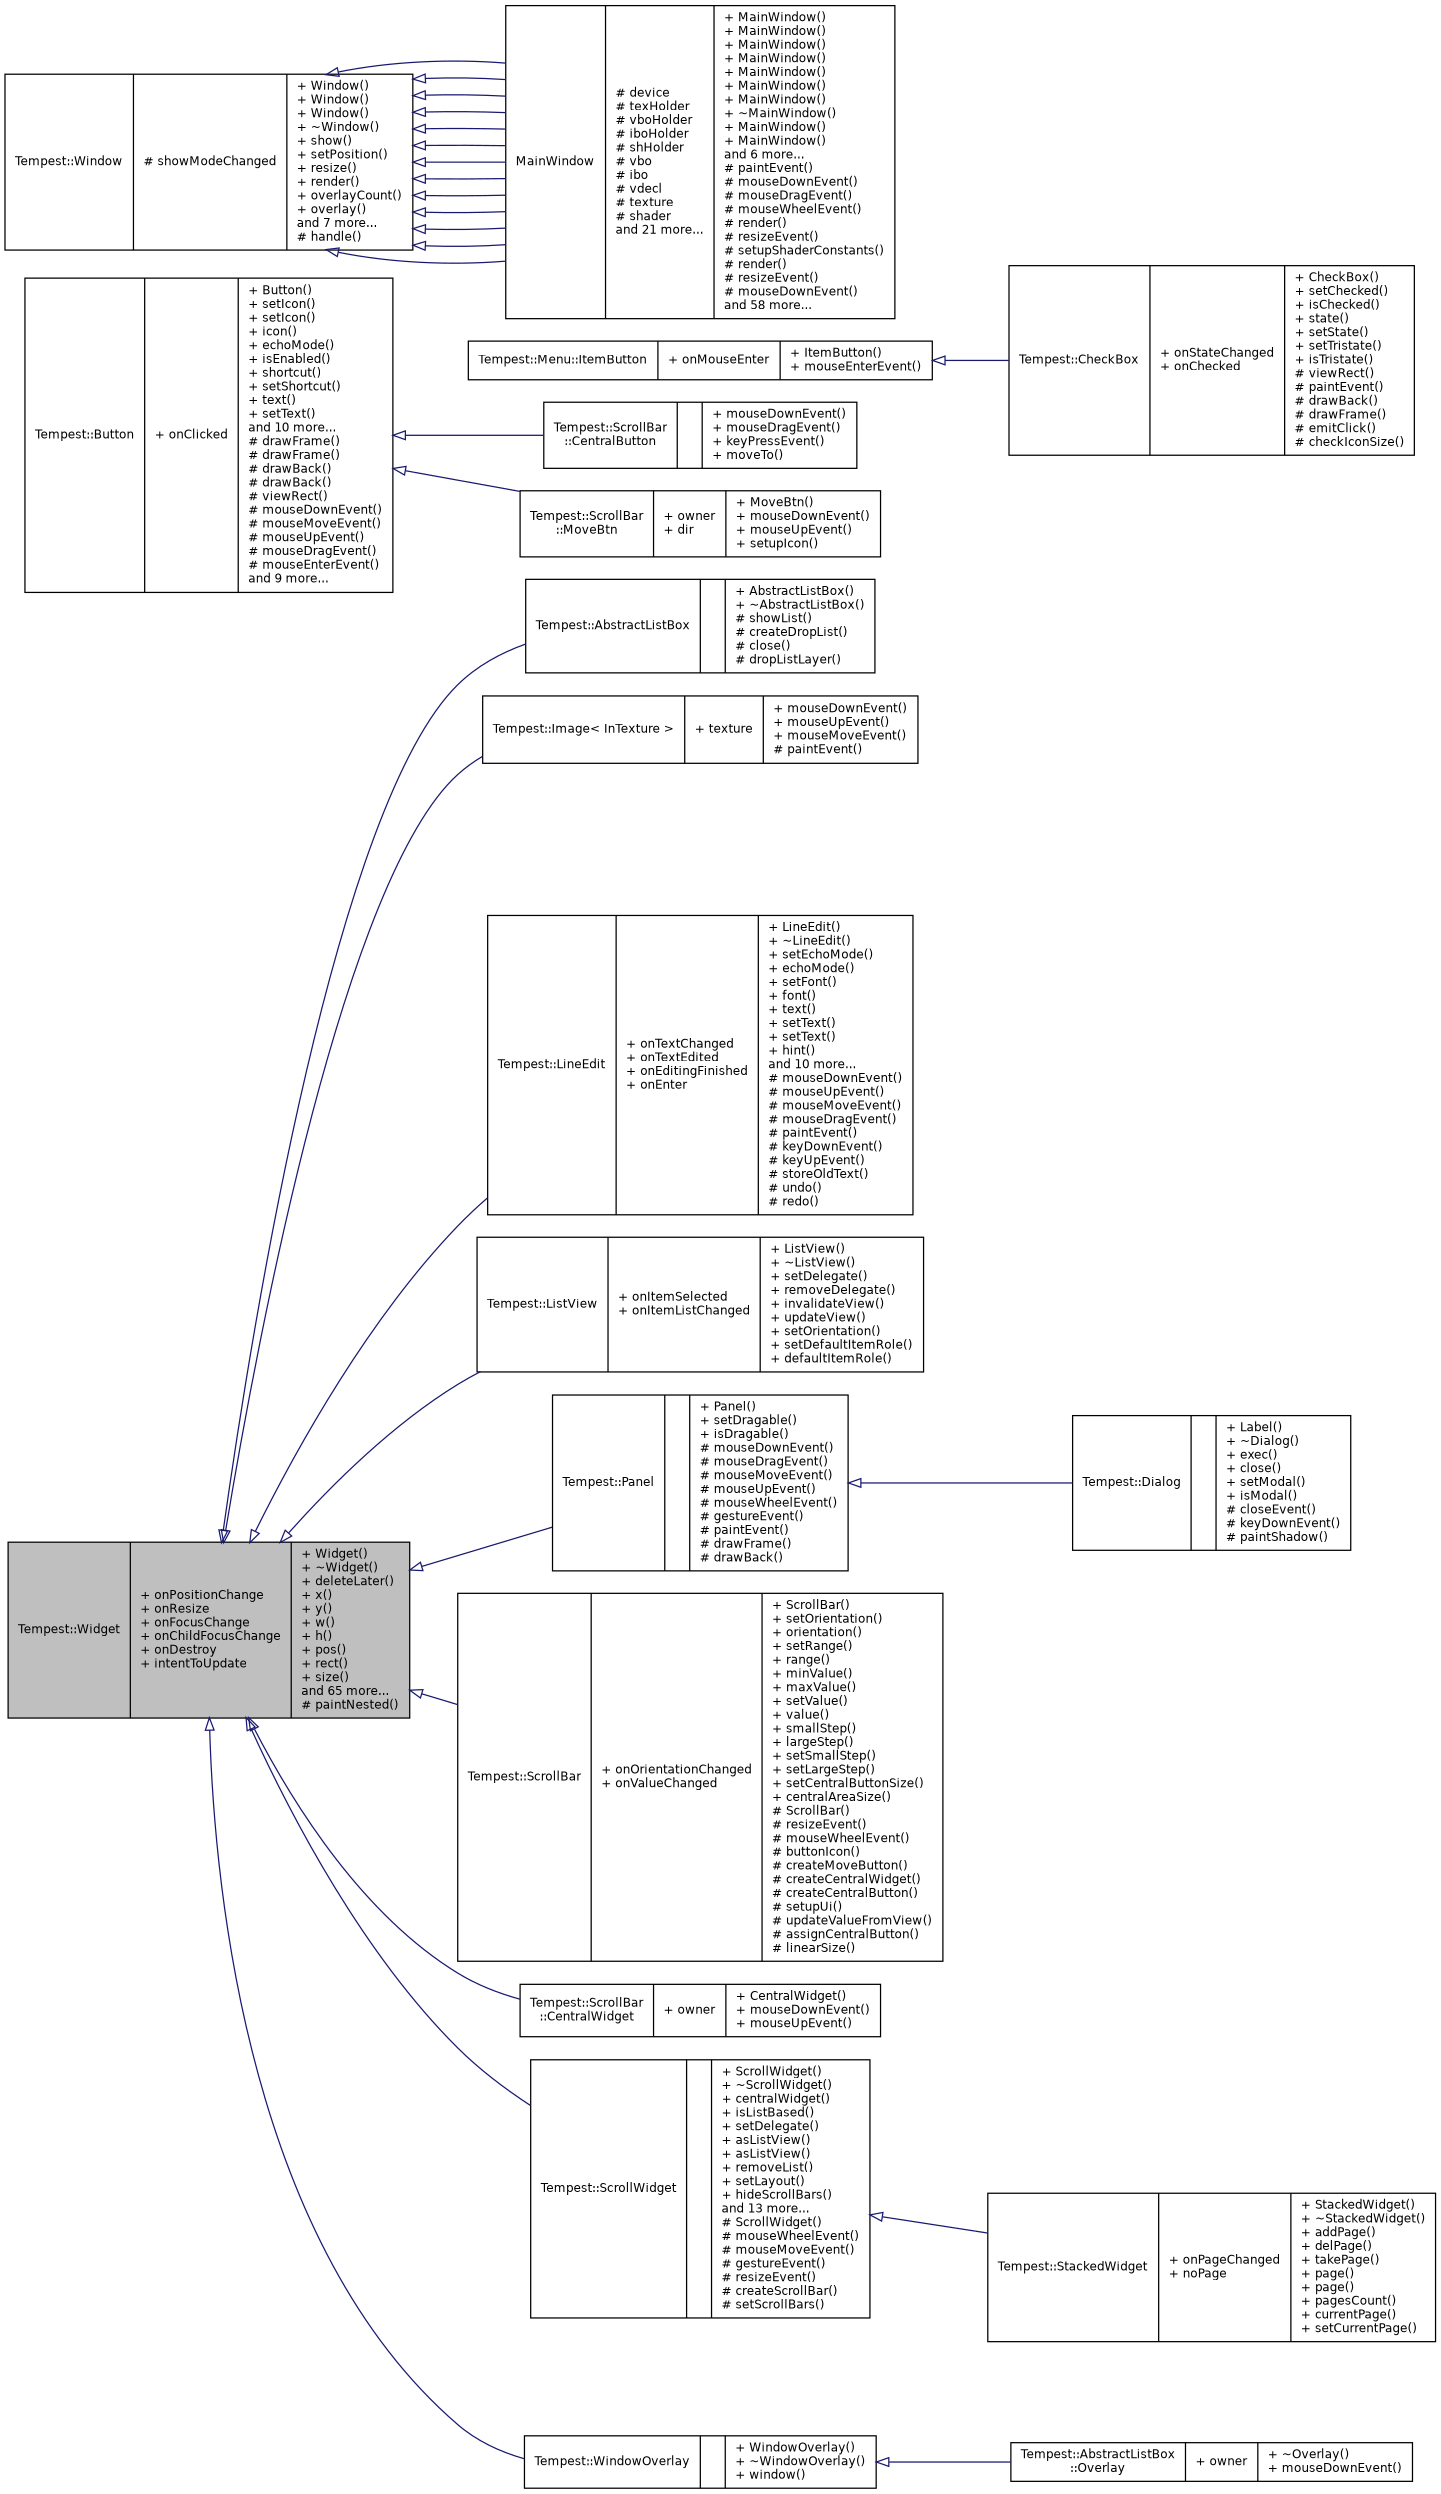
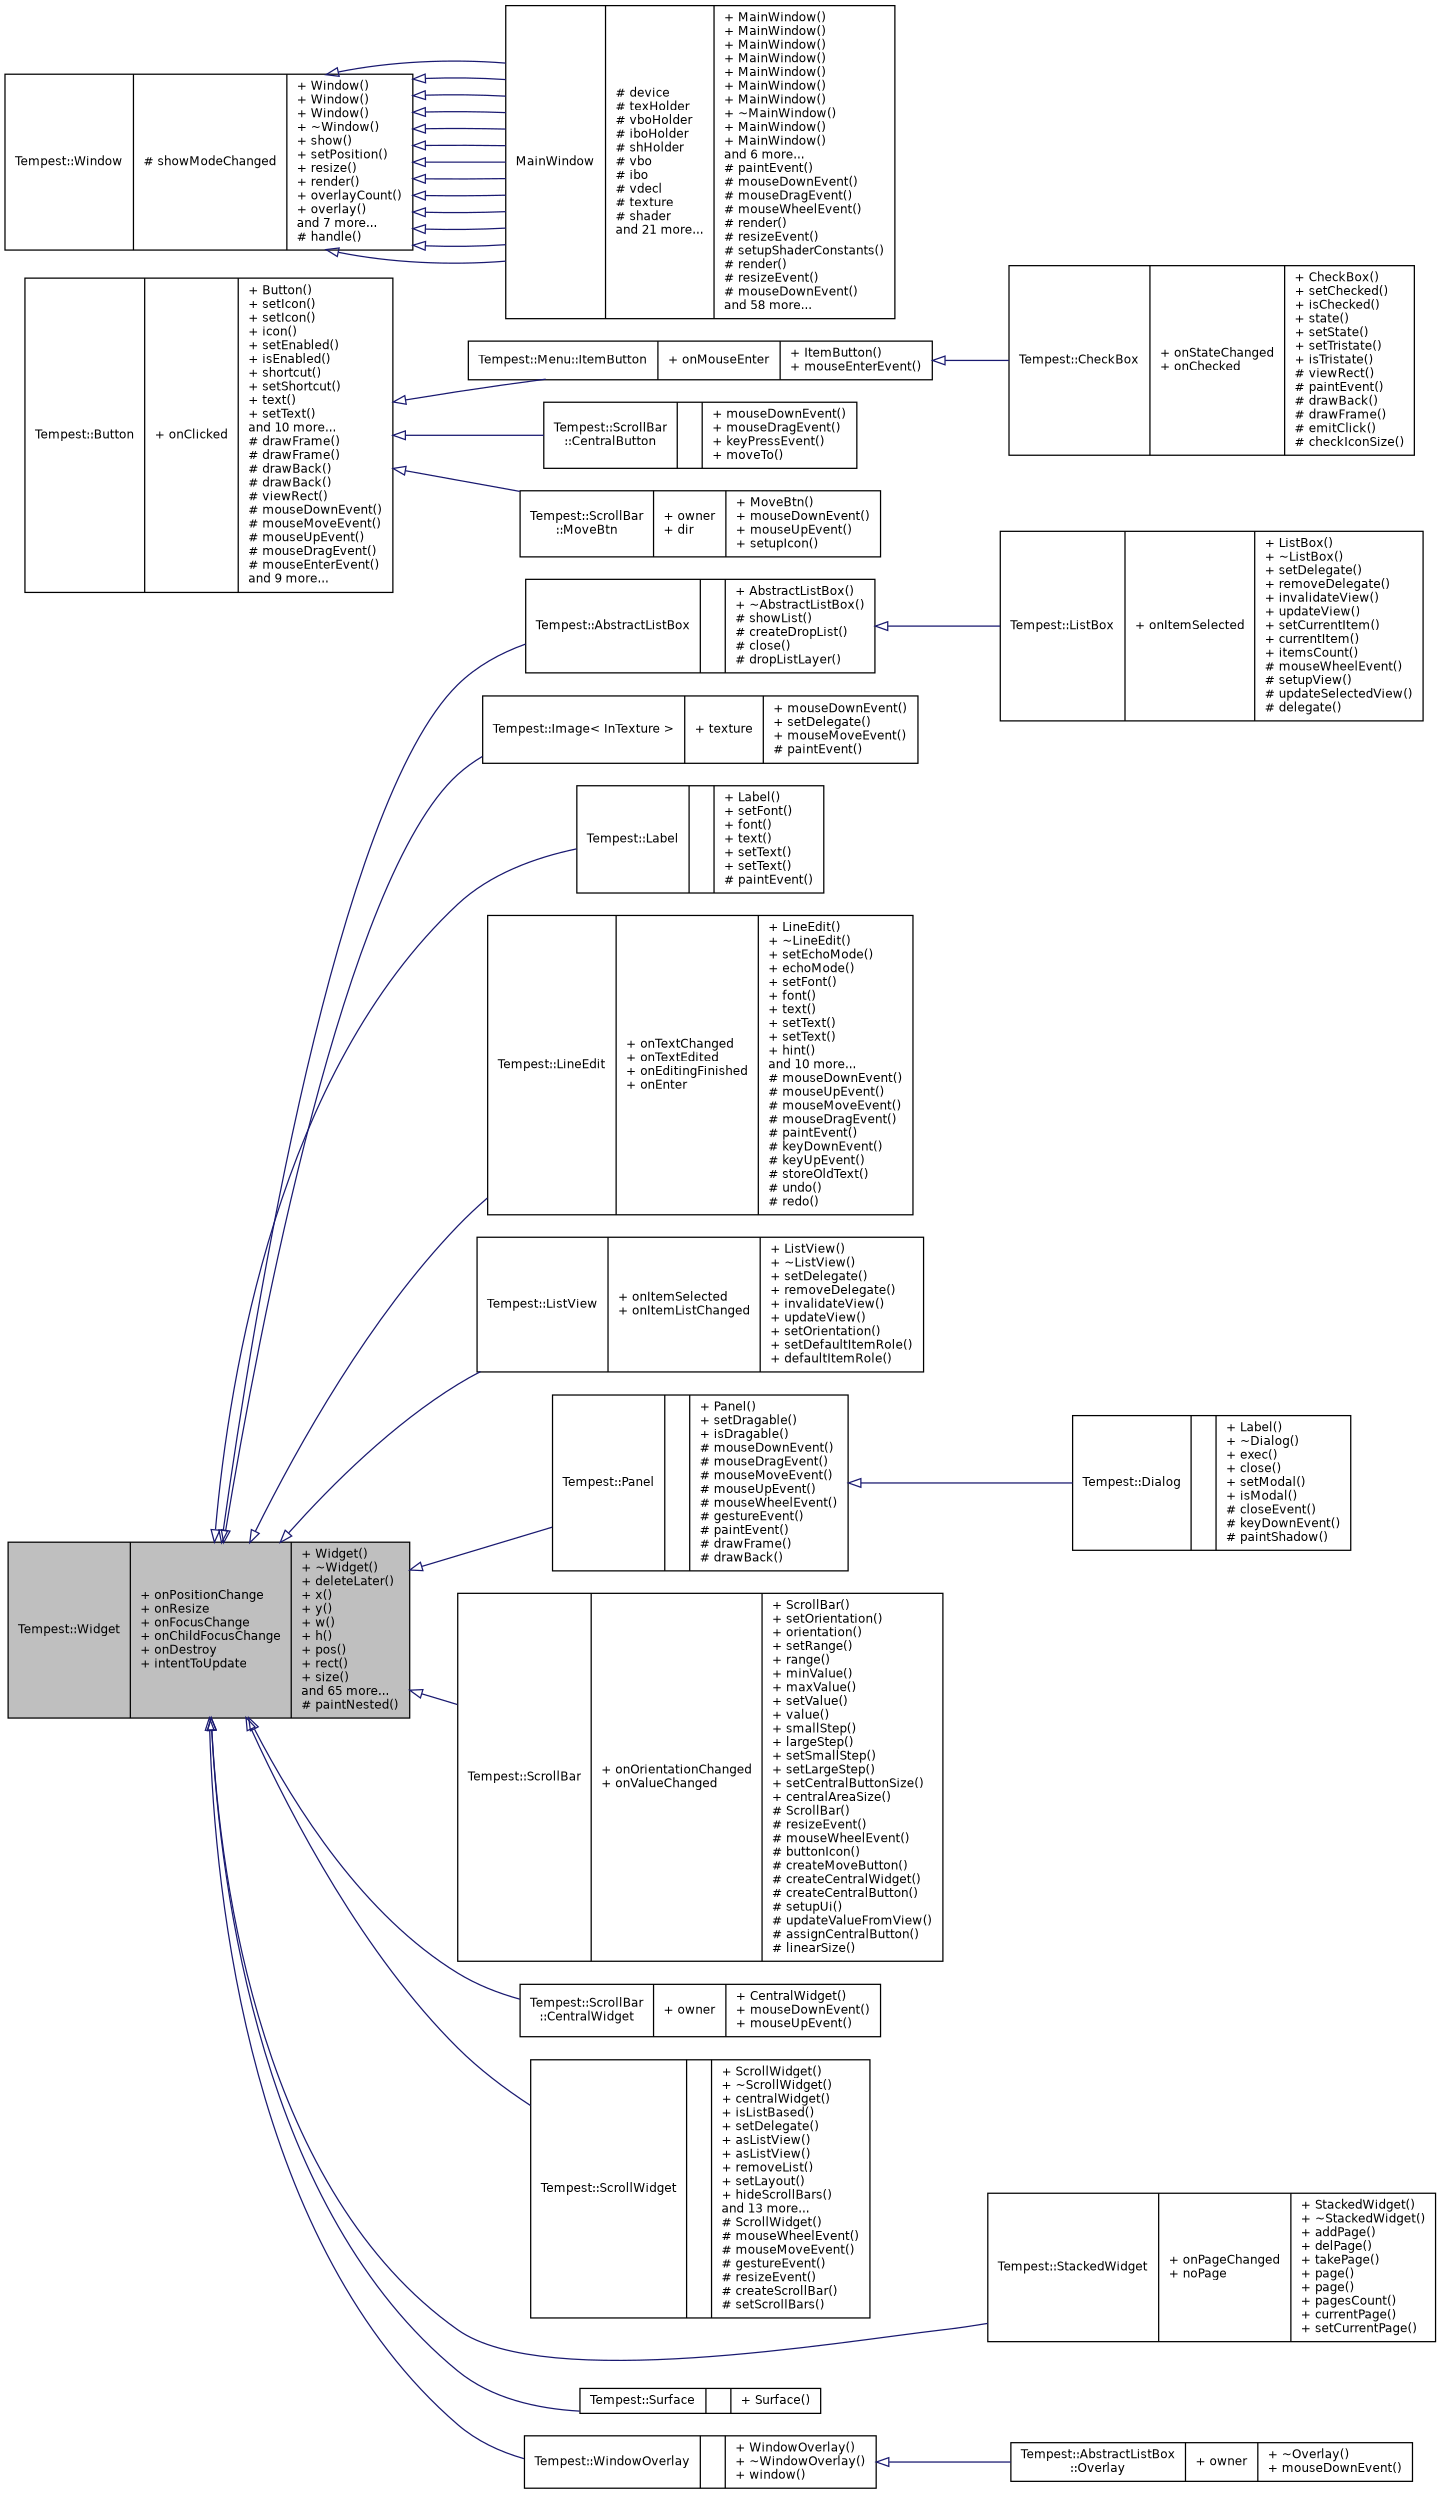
node "Tempest::Button": text "+ echoMode()" -> "+ setEnabled()"
edge "Tempest::Menu::ItemButton" -> "Tempest::Button": added
node "Tempest::ListBox": added
node "Tempest::Image< InTexture >": text "+ mouseUpEvent()" -> "+ setDelegate()"
node "Tempest::Label": added
edge "Tempest::StackedWidget" -> "Tempest::ScrollWidget": now "Tempest::StackedWidget" -> "Tempest::Widget"
node "Tempest::Surface": added
